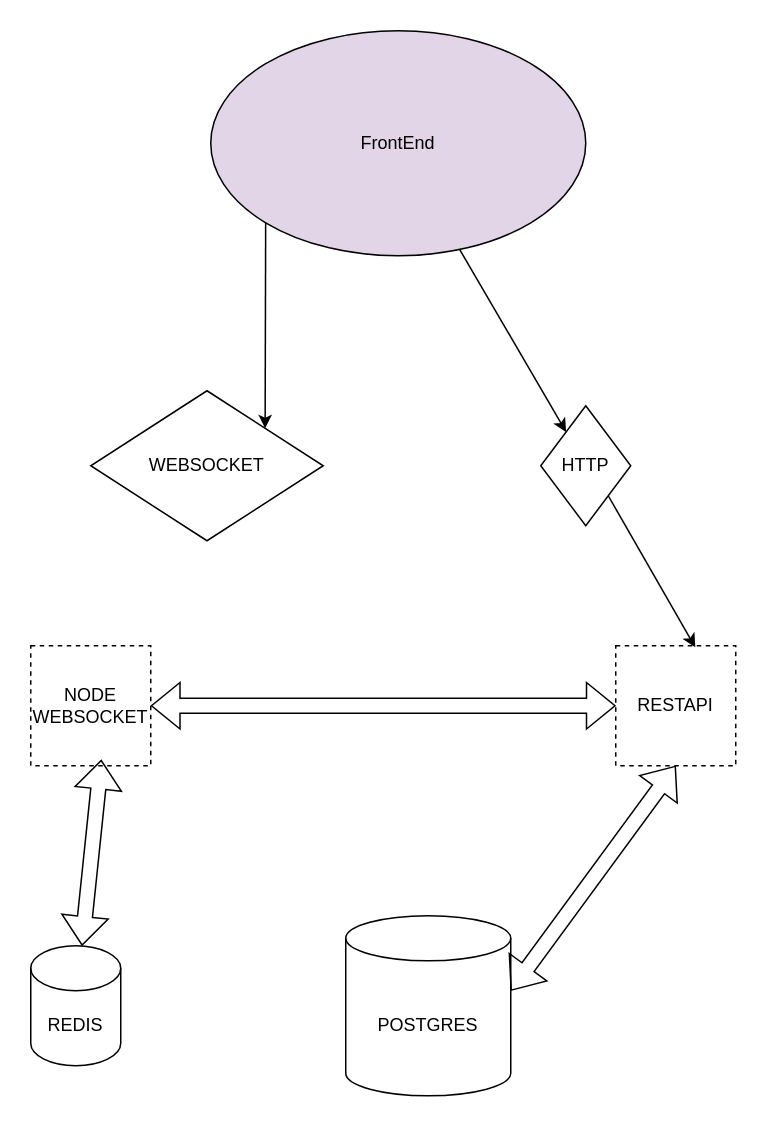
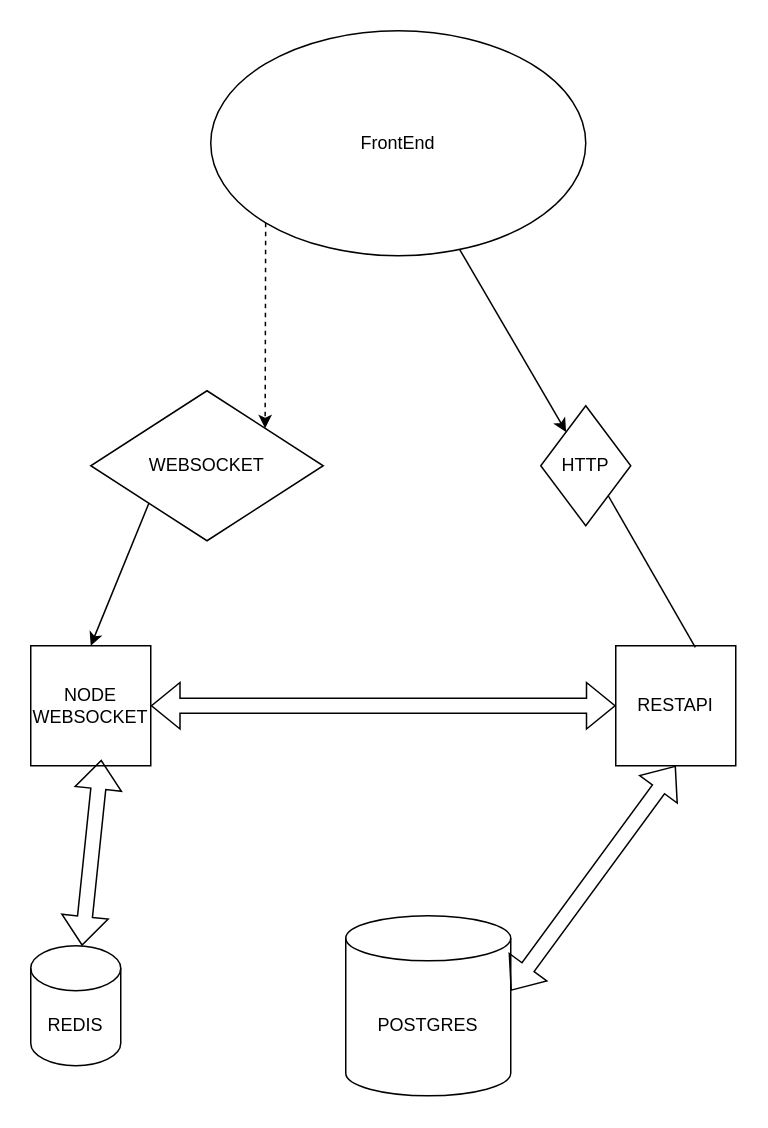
node "FrontEnd": fillcolor #e1d5e7 -> #ffffff
edge "FrontEnd" -> "WEBSOCKET": style solid -> dashed
edge "WEBSOCKET" -> "NODE WEBSOCKET": added
edge "HTTP" -> "RESTAPI": arrowhead classic -> none
node "NODE WEBSOCKET": style dashed -> solid
node "RESTAPI": style dashed -> solid
